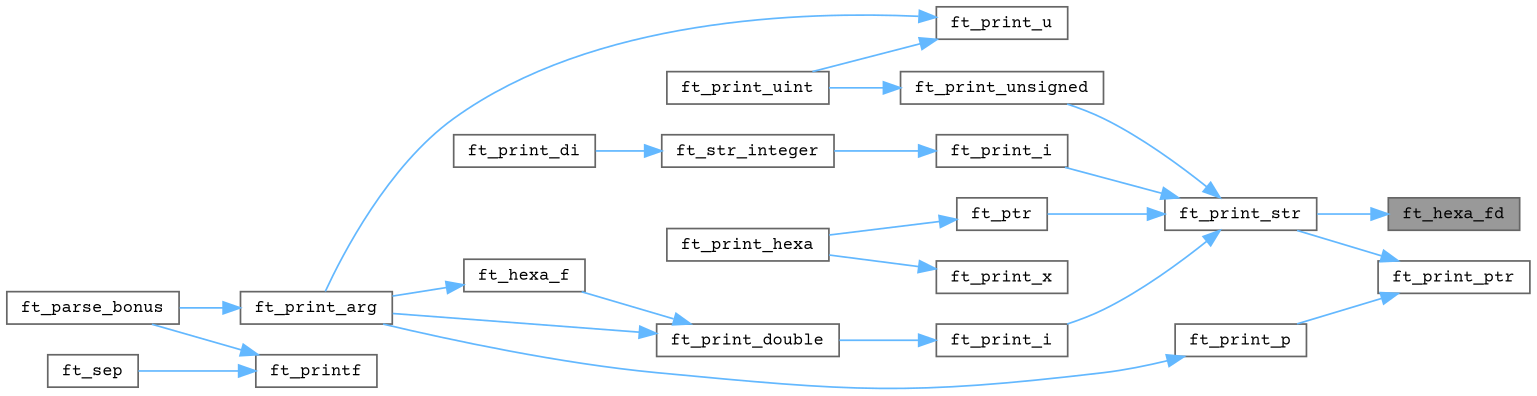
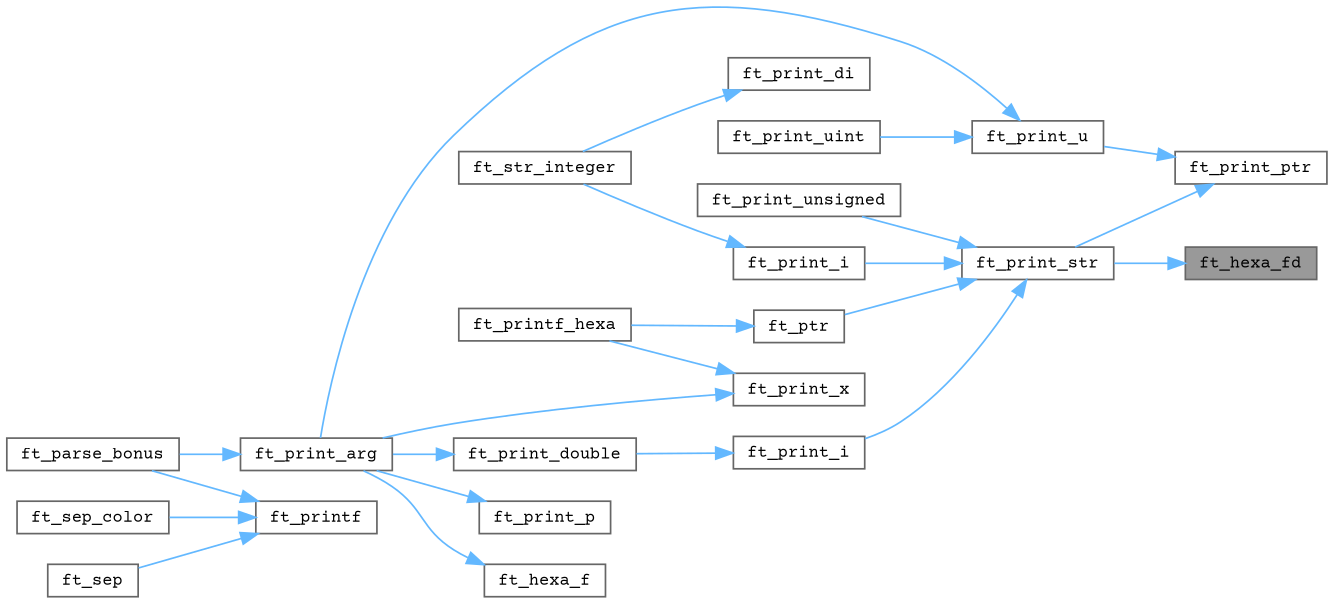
edge "ft_print_uint" -> "ft_print_unsigned": removed
edge "ft_print_di" -> "ft_str_integer": reversed
node "ft_print_hexa": label "ft_print_hexa" -> "ft_printf_hexa"
edge "ft_hexa_f" -> "ft_print_double": removed
edge "ft_print_p" -> "ft_print_ptr": now "ft_print_u" -> "ft_print_ptr"
edge "ft_print_arg" -> "ft_print_x": added
node "ft_sep_color": added
